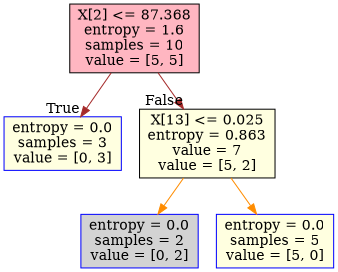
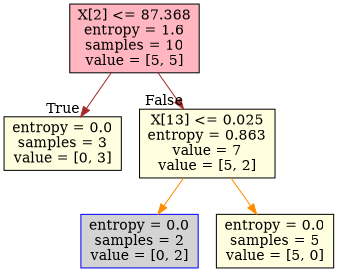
node "entropy = 0.0 samples = 3 value = [0, 3]": color blue -> black
node "entropy = 0.0 samples = 5 value = [5, 0]": color blue -> black
